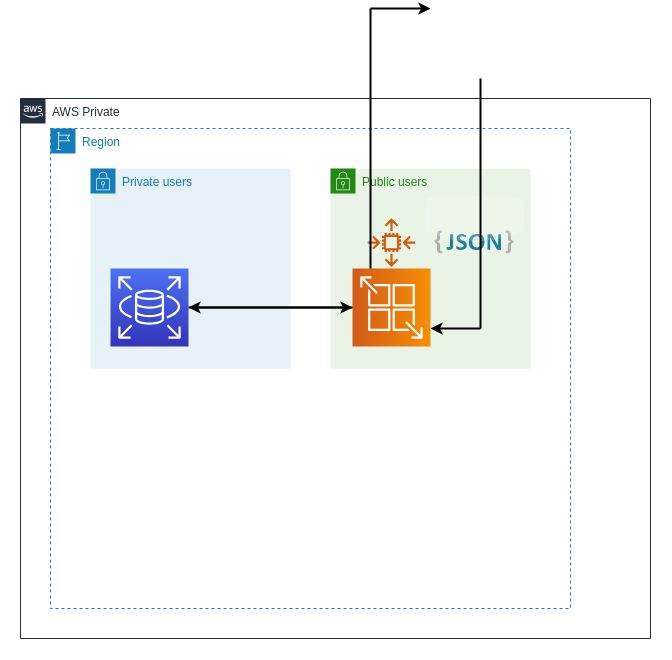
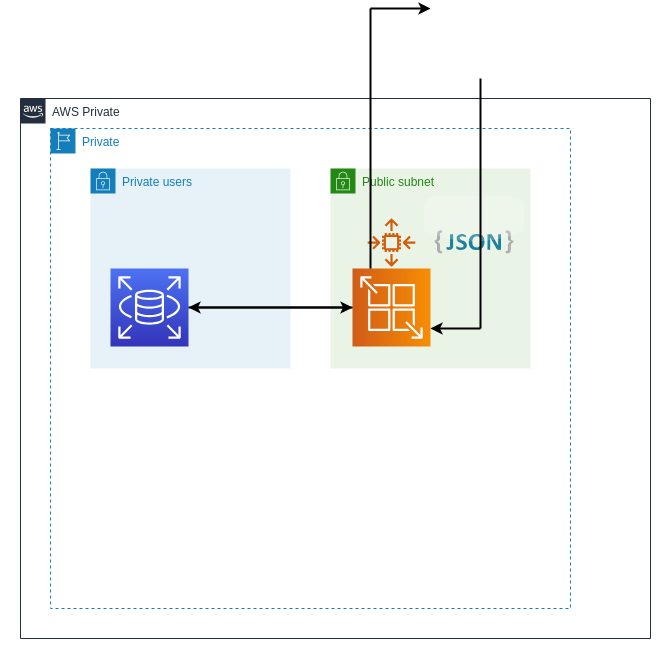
node "Region": label "Region" -> "Private"
node "Public users": label "Public users" -> "Public subnet"
